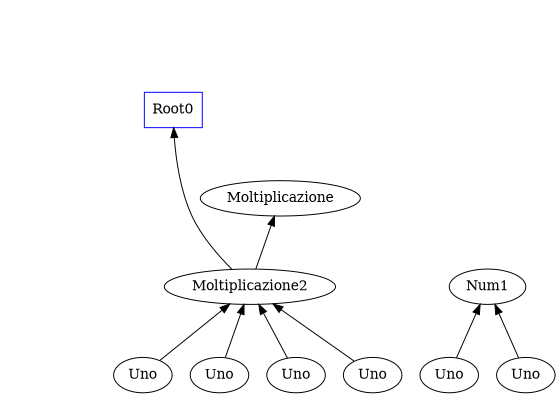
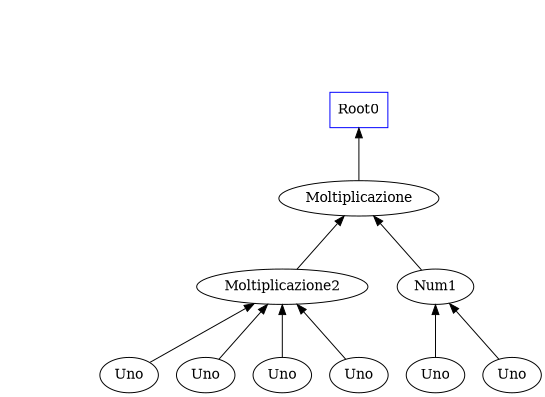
edge "Moltiplicazione2" -> "Root0": now "Moltiplicazione" -> "Root0"
edge "Num1" -> "Moltiplicazione": added
